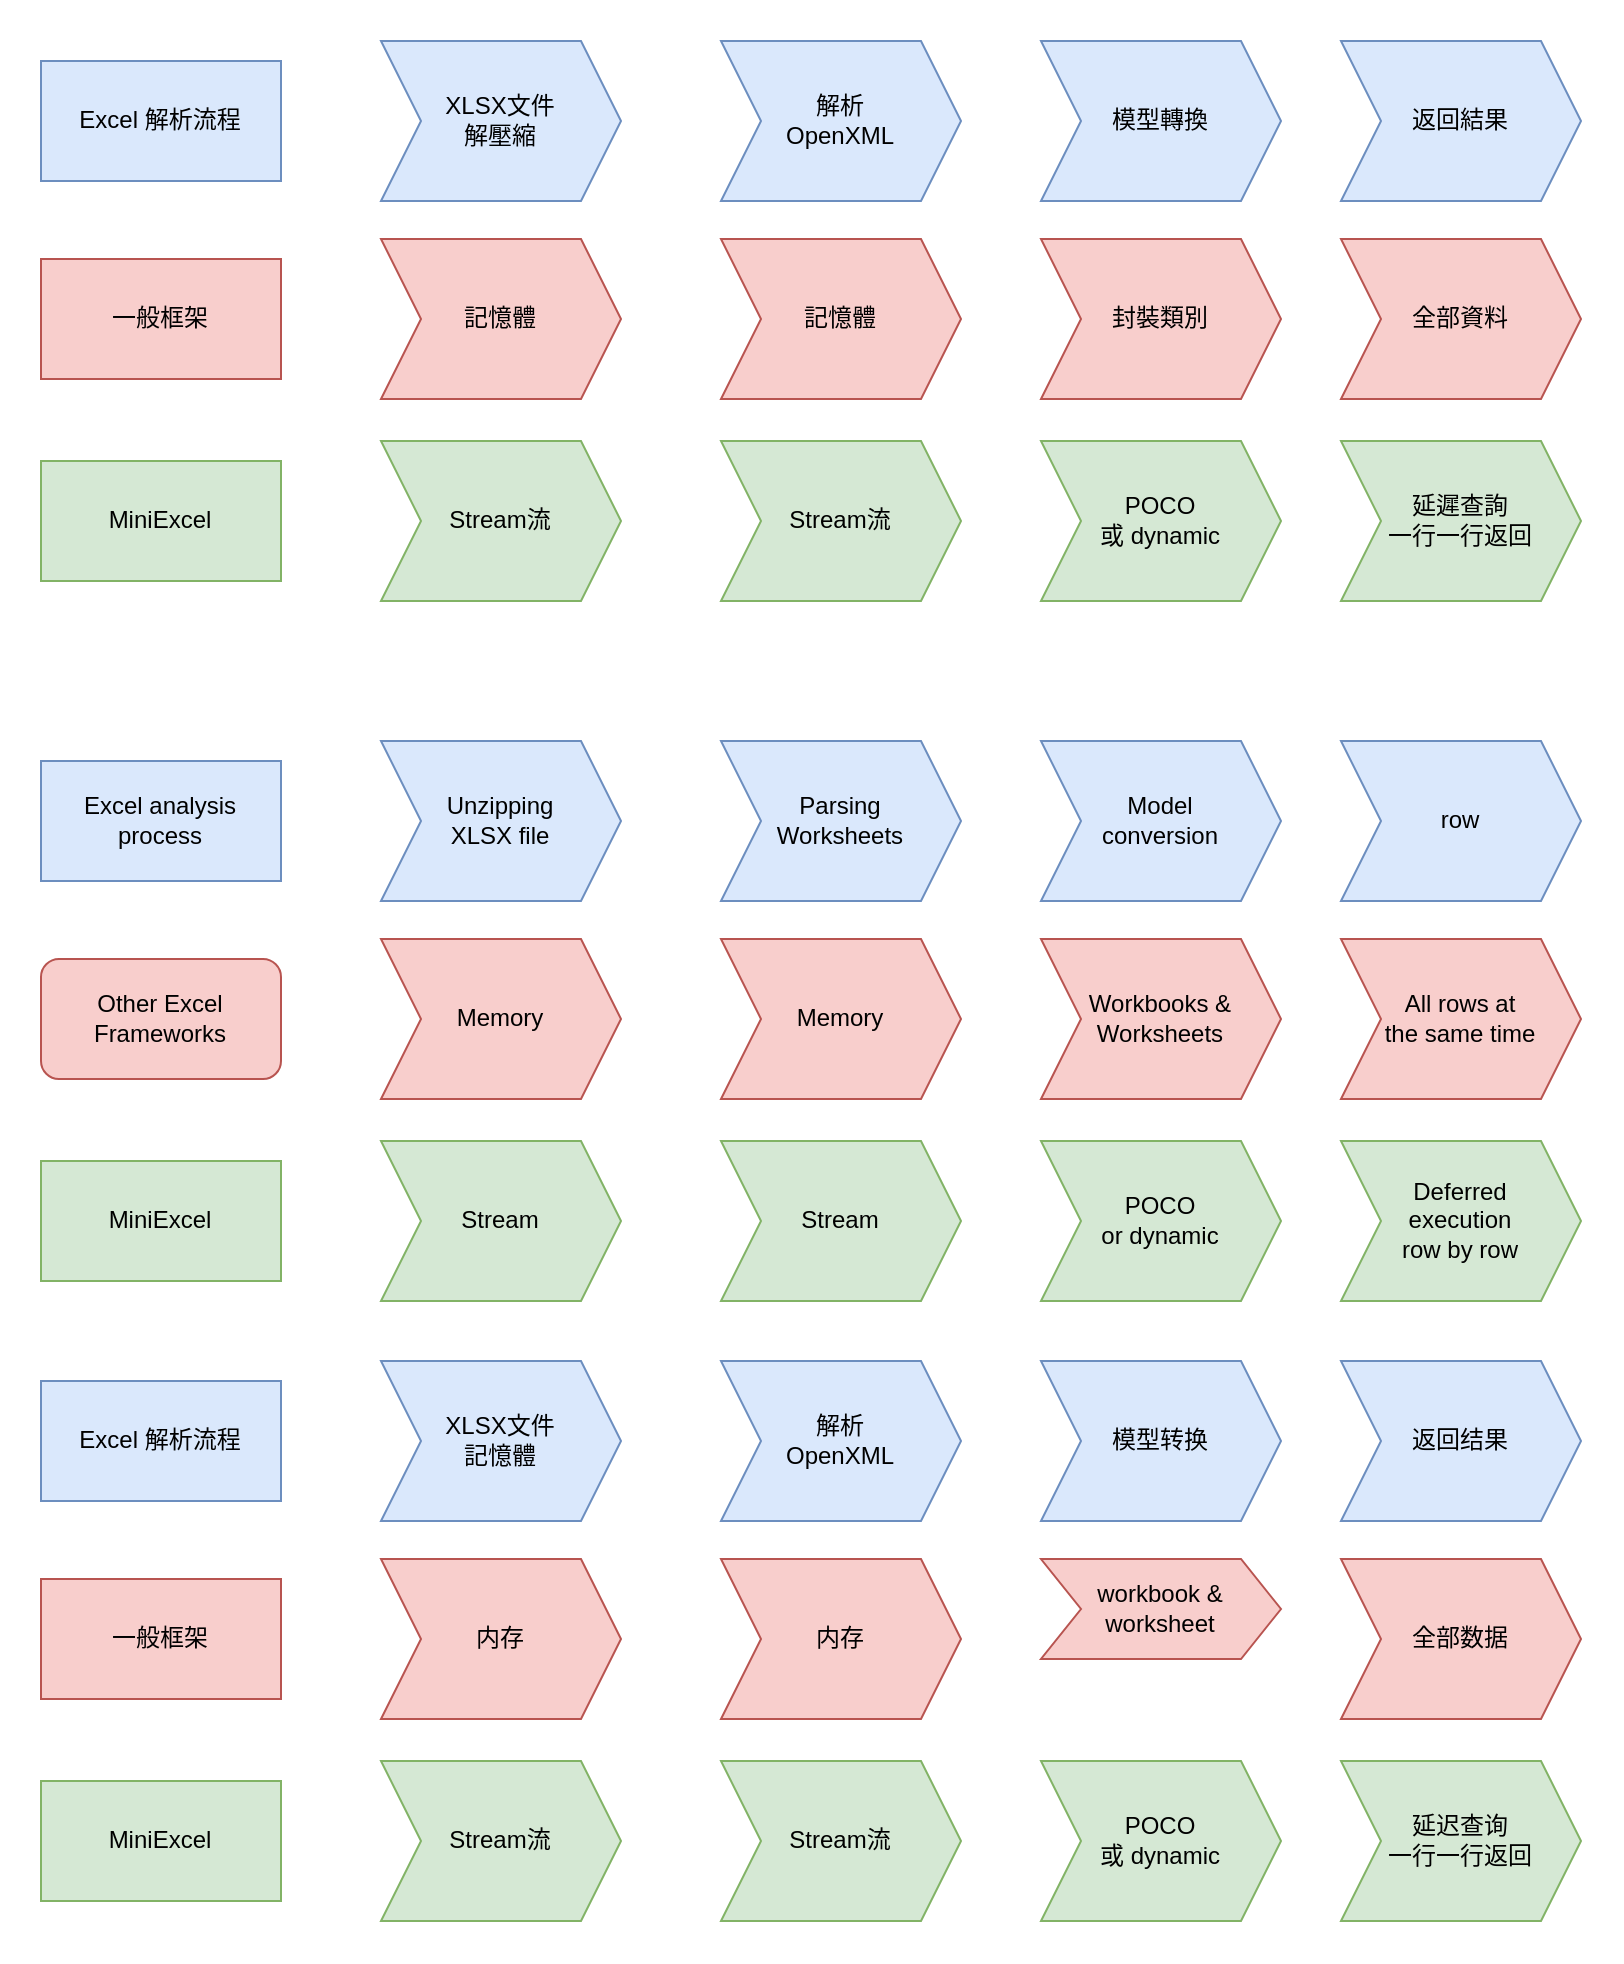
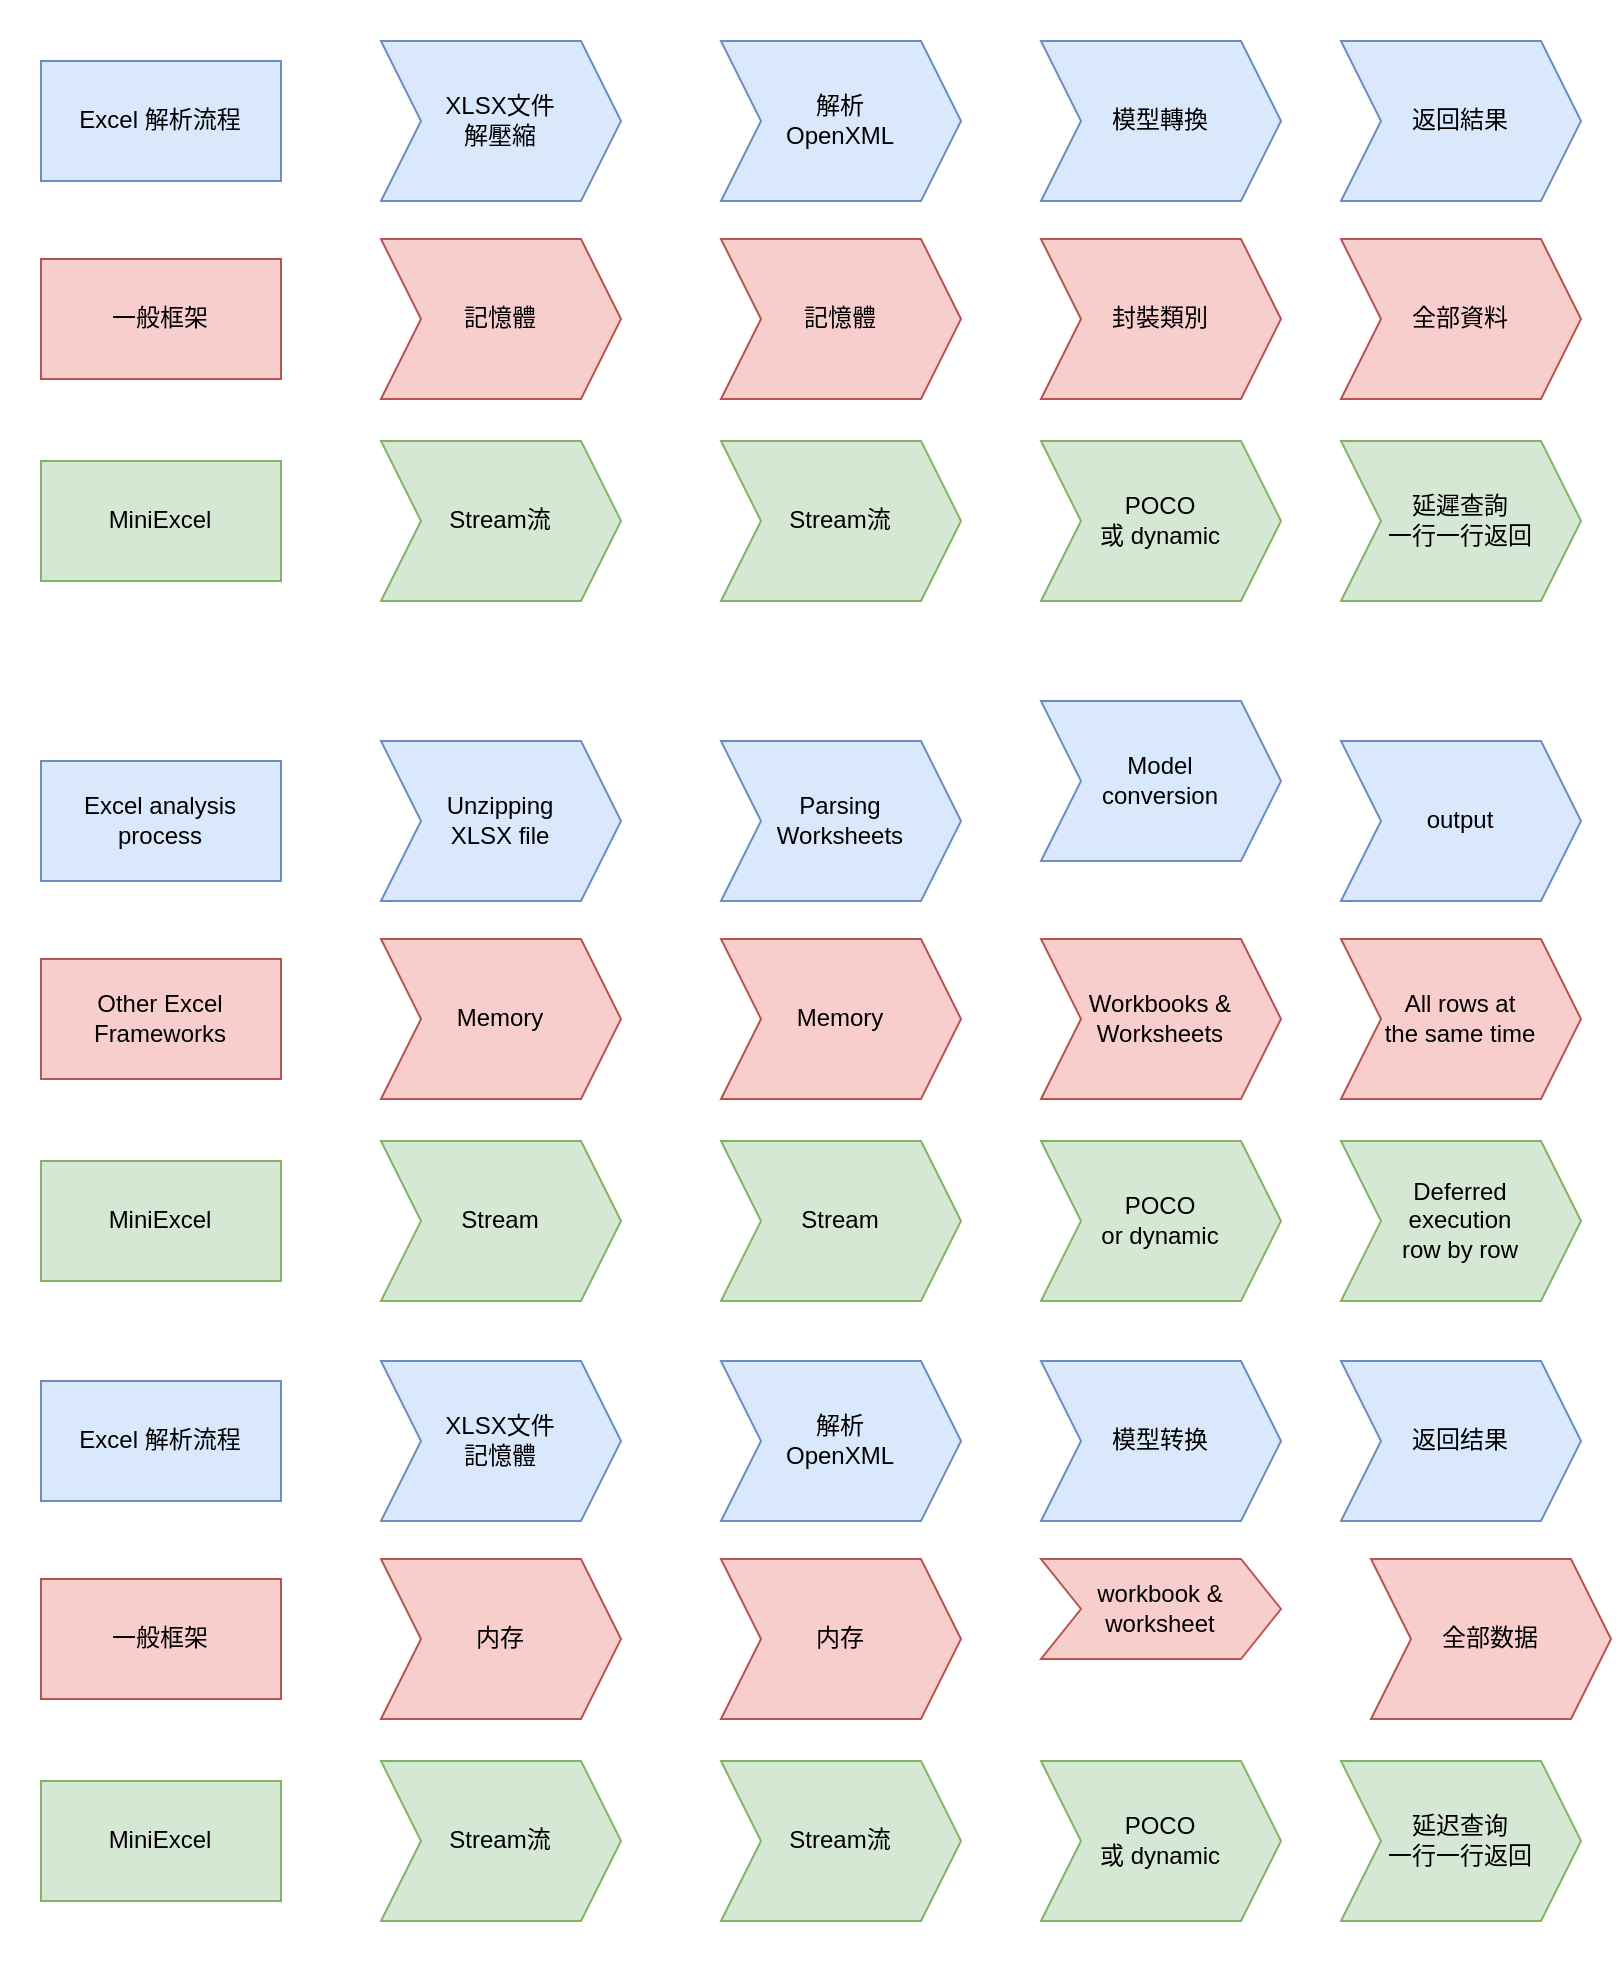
node "Model conversion": moved (1161, 821) -> (1161, 781)
node "row": label "row" -> "output"
node "Other Excel Frameworks": shape rounded rectangle -> rectangle
node "全部数据": moved (1461, 1639) -> (1491, 1639)
